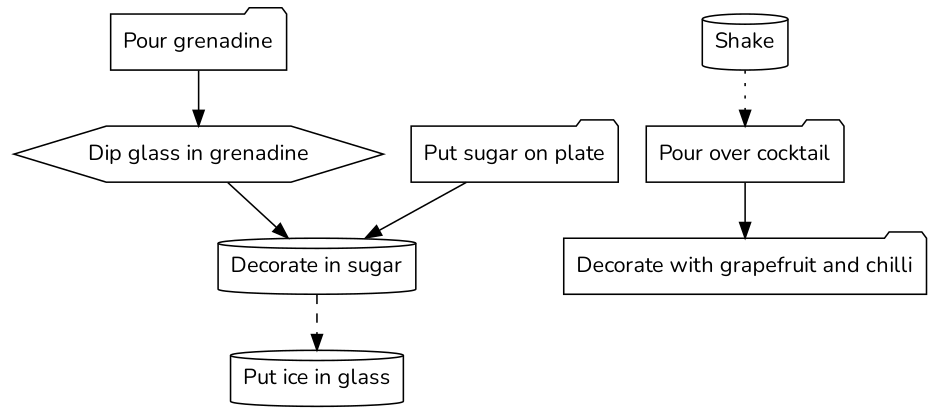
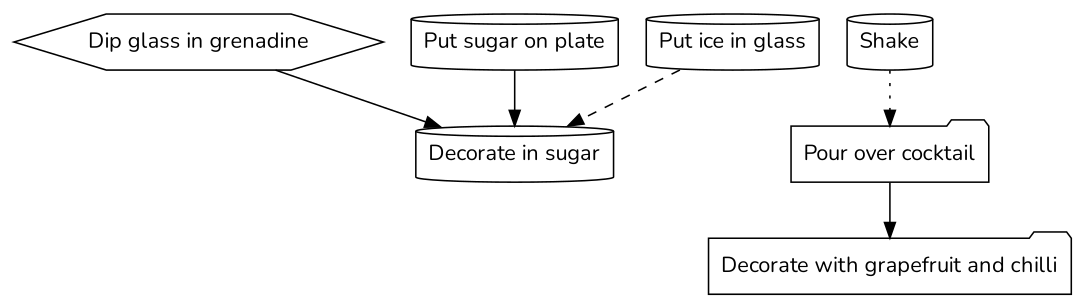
node "Pour grenadine": removed
node "Put sugar on plate": shape folder -> cylinder
edge "Decorate in sugar" -> "Put ice in glass": reversed
